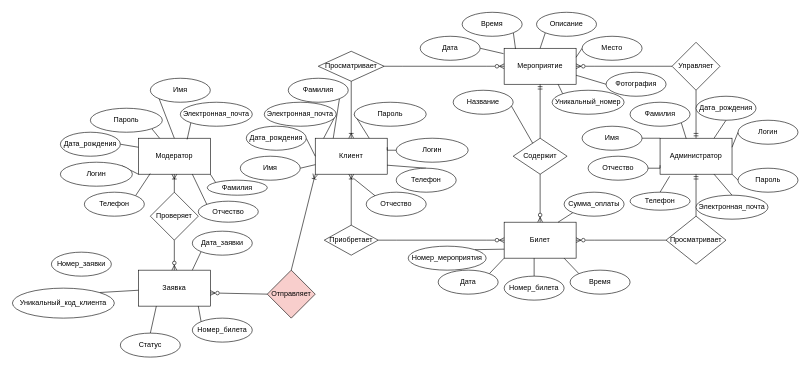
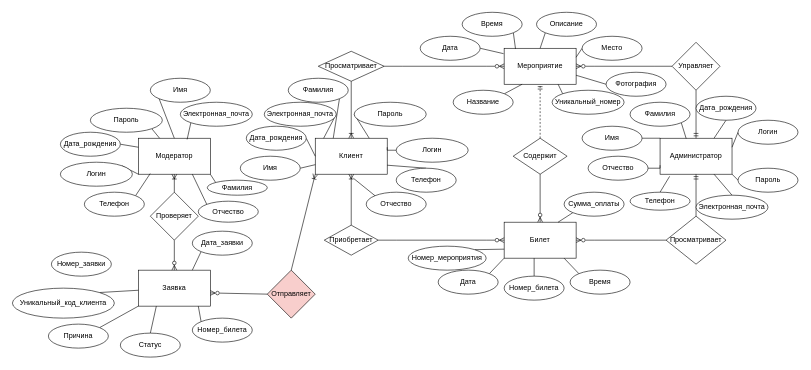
edge "Содержит" -> "Мероприятие": style solid -> dashed
edge "Название" -- "Содержит": now "Название" -- "Мероприятие"
edge "Заявка" -- "Причина": added
node "Причина": added
